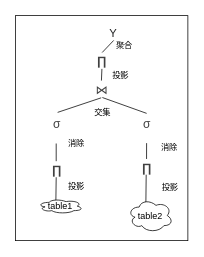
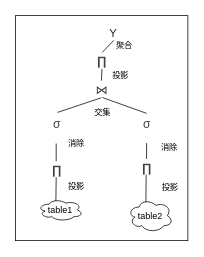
node "table1": size 45x15 -> 45x23
